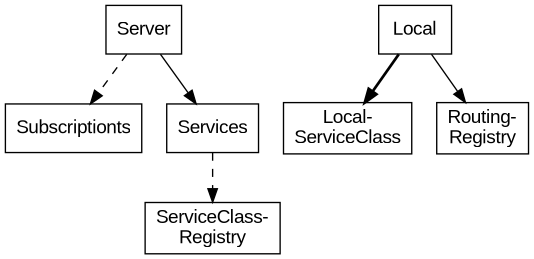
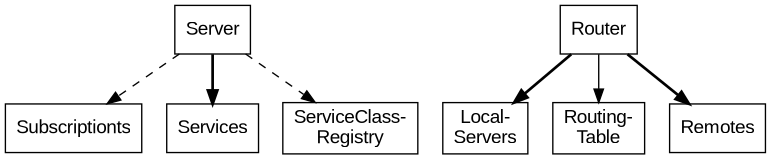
node "Local": label "Local" -> "Router"
edge "Server" -> "Services": style solid -> bold
node "Local- ServiceClass": label "Local- ServiceClass" -> "Local- Servers"
node "Routing- Registry": label "Routing- Registry" -> "Routing- Table"
node "Remotes": added
edge "Services" -> "ServiceClass- Registry": now "Server" -> "ServiceClass- Registry"
